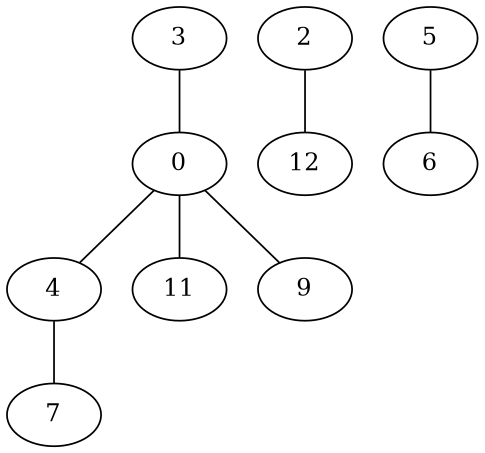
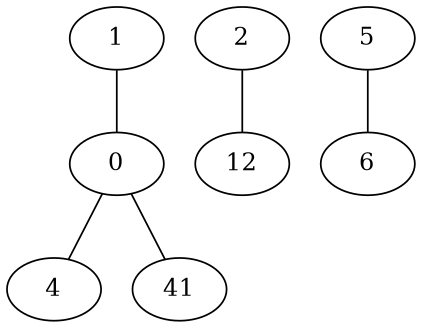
node "3": label "3" -> "1"
node "11": label "11" -> "41"
node "9": removed
node "7": removed
